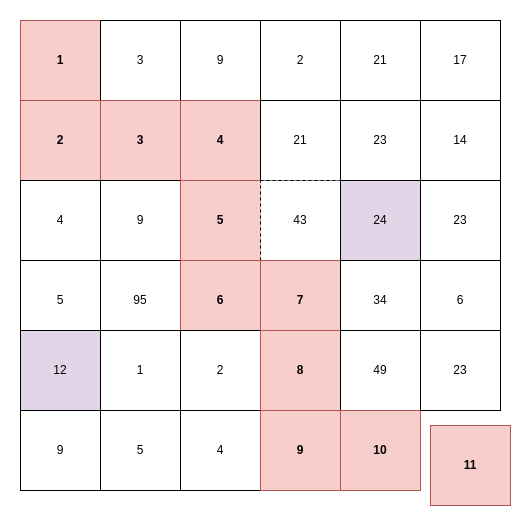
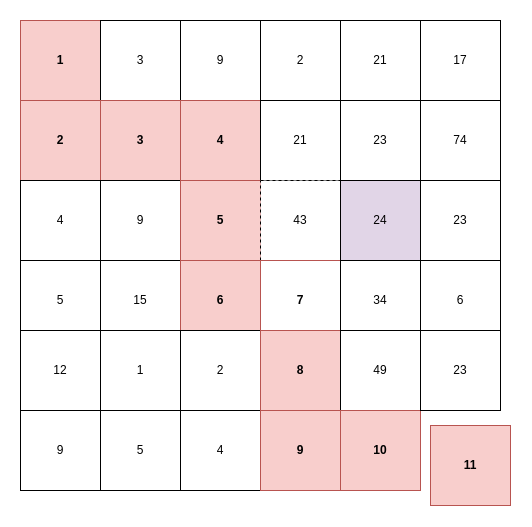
node "14": label "14" -> "74"
node "95": label "95" -> "15"
node "7": fillcolor #f8cecc -> #ffffff
node "12": fillcolor #e1d5e7 -> #ffffff
